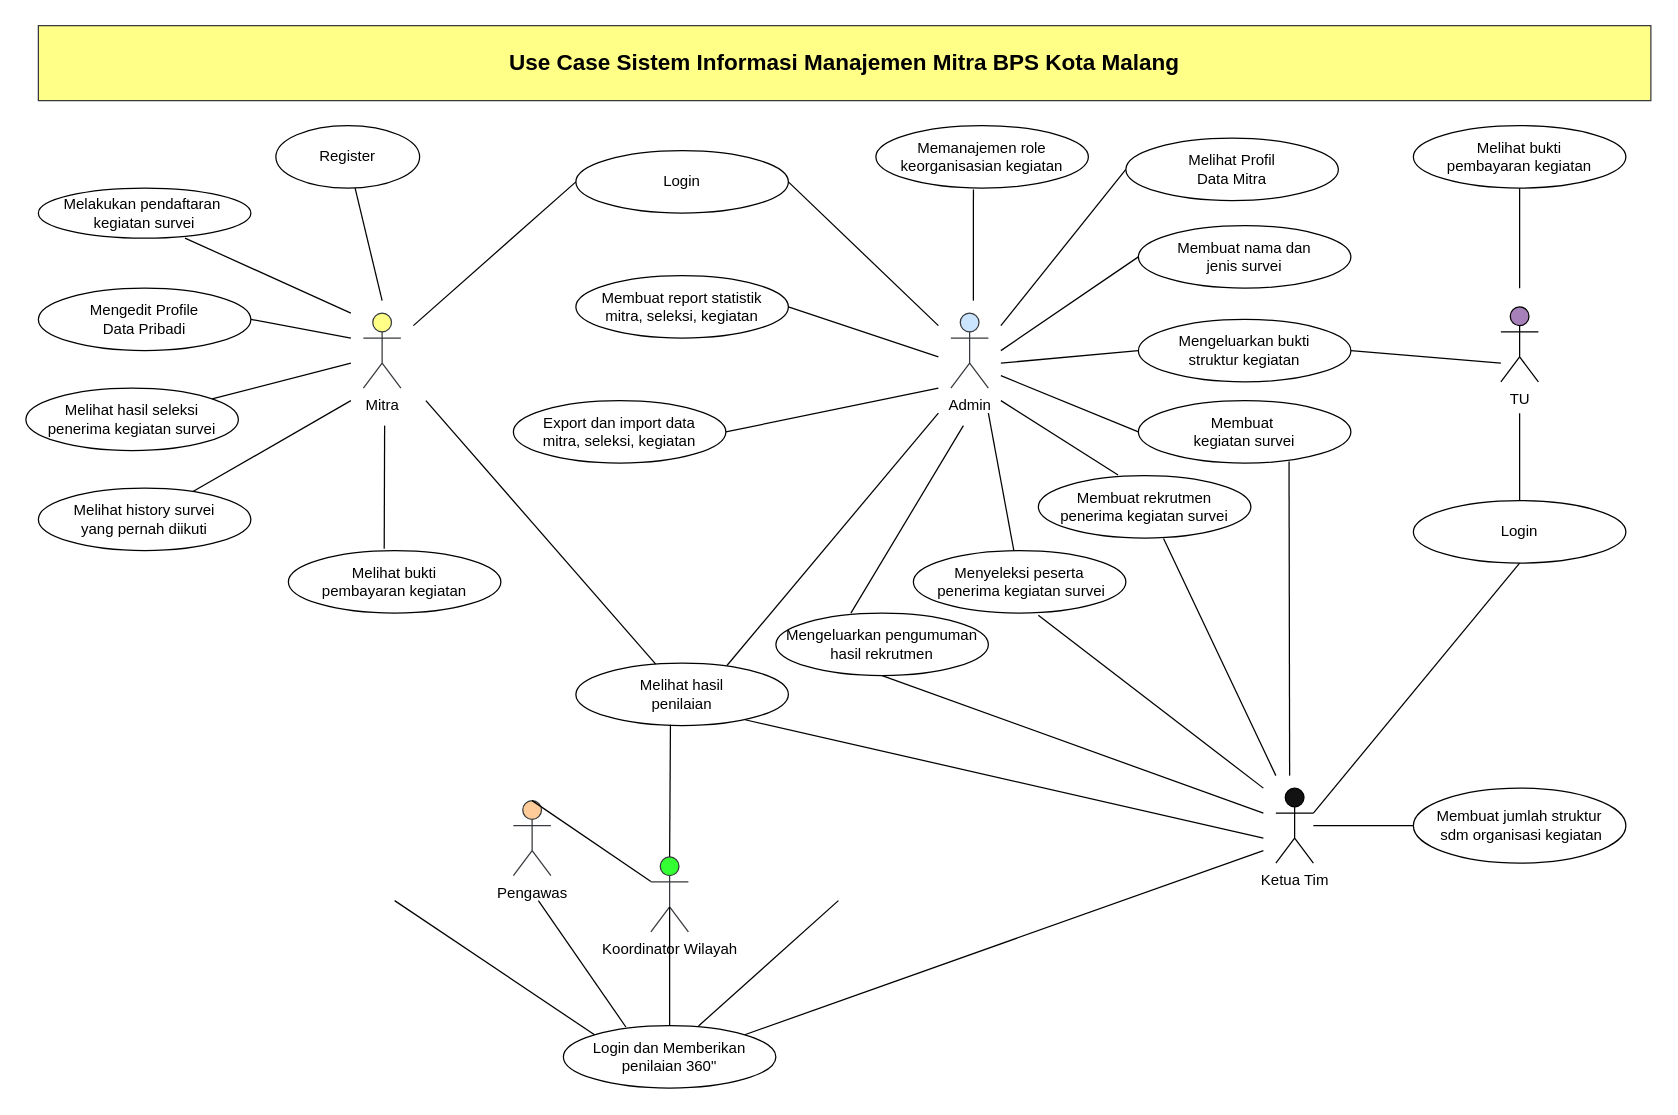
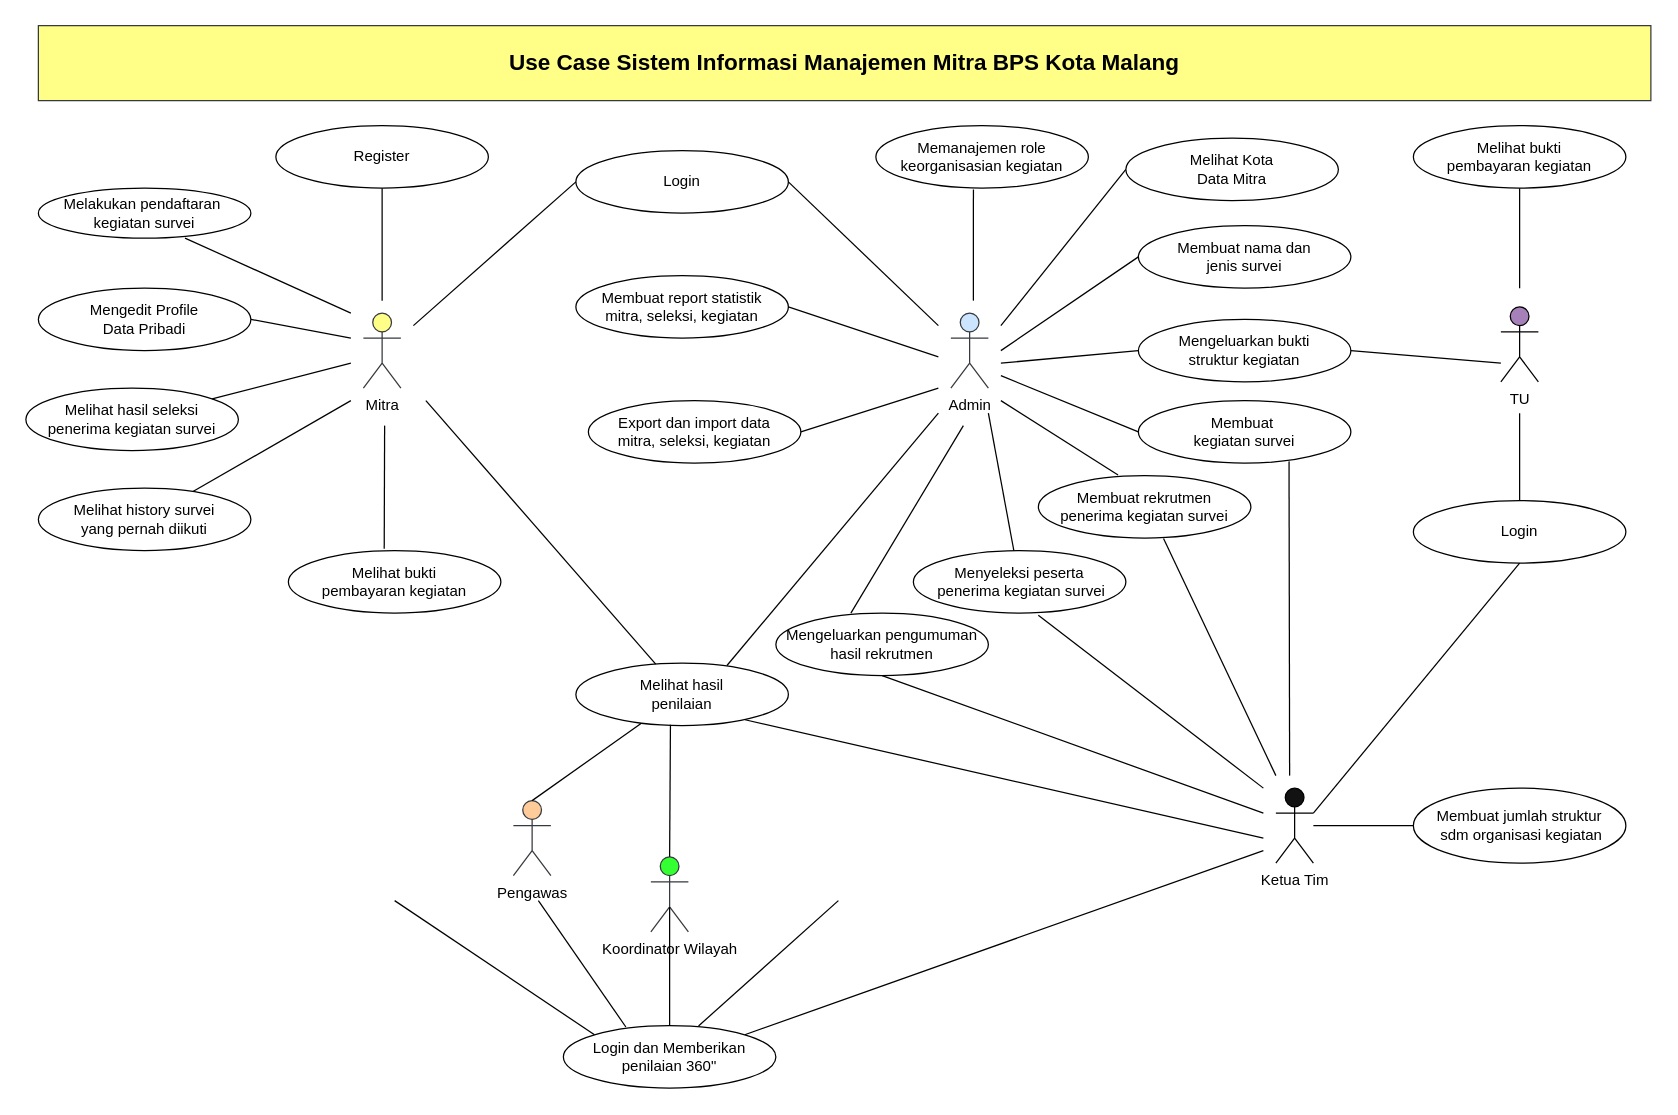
node "Register": size 144x63 -> 213x63
node "Melihat Profil Data Mitra": label "Melihat Profil Data Mitra" -> "Melihat Kota Data Mitra"
node "Export dan import data mitra, seleksi, kegiatan": moved (619, 432) -> (694, 432)
edge "Pengawas" -- "Koordinator Wilayah": now "Pengawas" -- "Melihat hasil penilaian"
